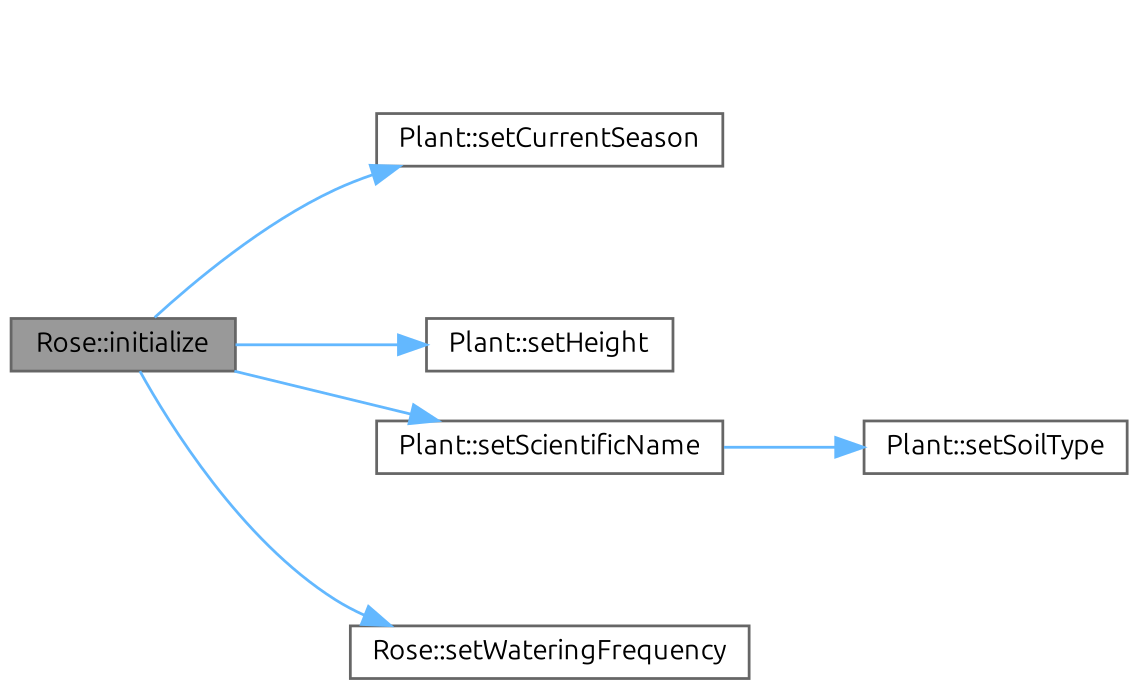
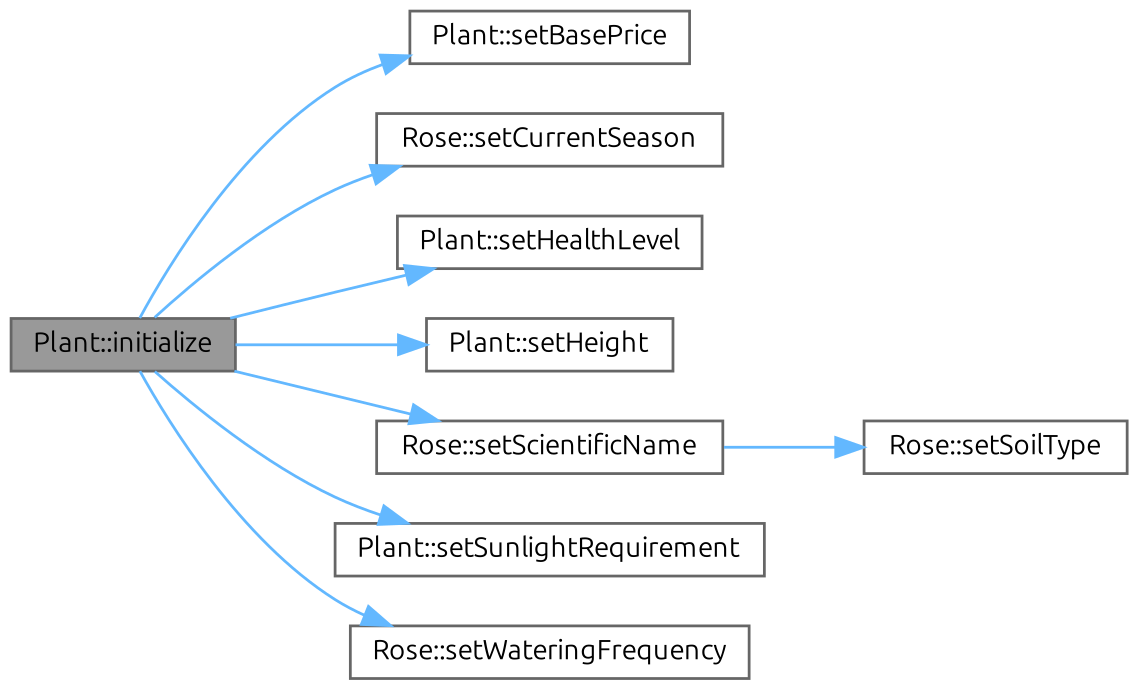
node "Plant::setBasePrice": added
node "Plant::setCurrentSeason": label "Plant::setCurrentSeason" -> "Rose::setCurrentSeason"
node "Plant::setHealthLevel": added
node "Rose::initialize": label "Rose::initialize" -> "Plant::initialize"
node "Plant::setScientificName": label "Plant::setScientificName" -> "Rose::setScientificName"
node "Plant::setSoilType": label "Plant::setSoilType" -> "Rose::setSoilType"
node "Plant::setSunlightRequirement": added
